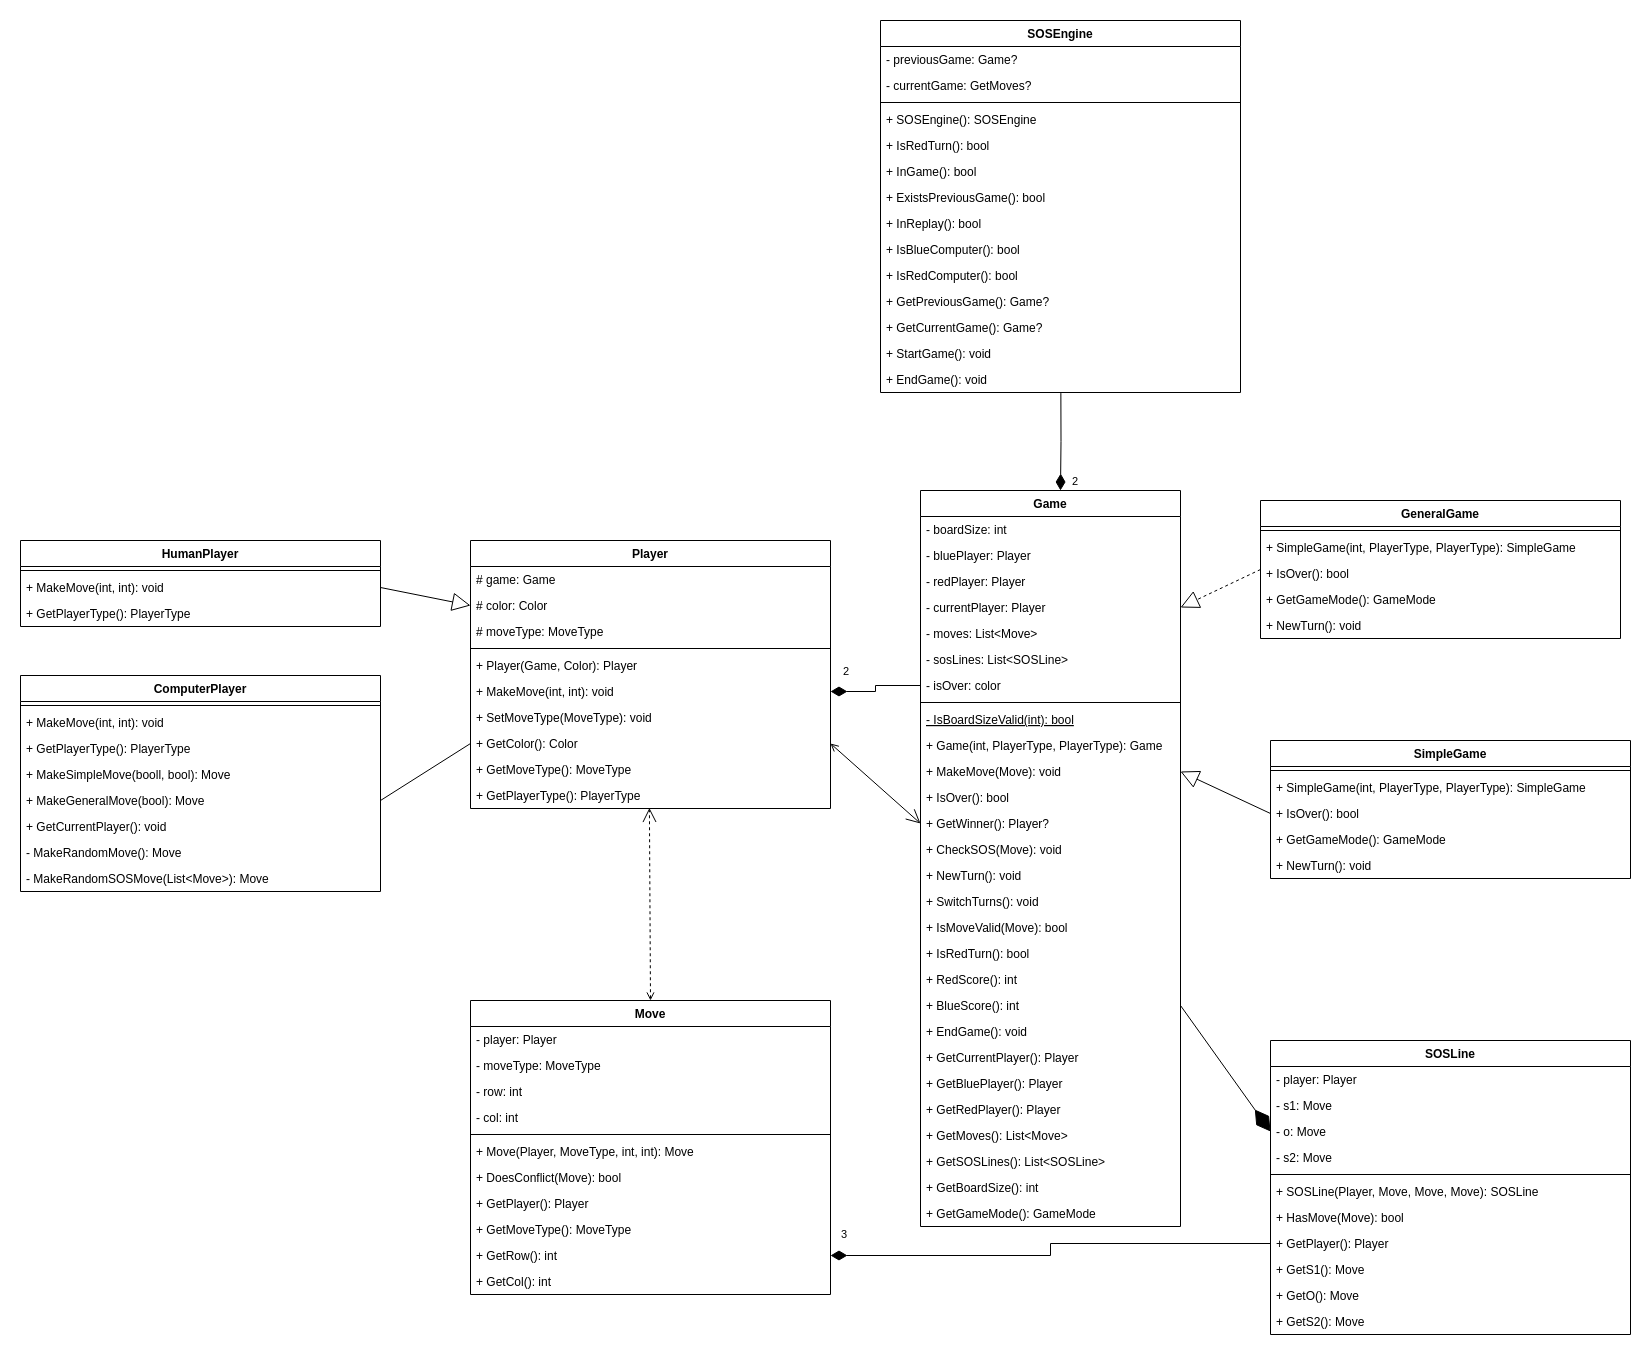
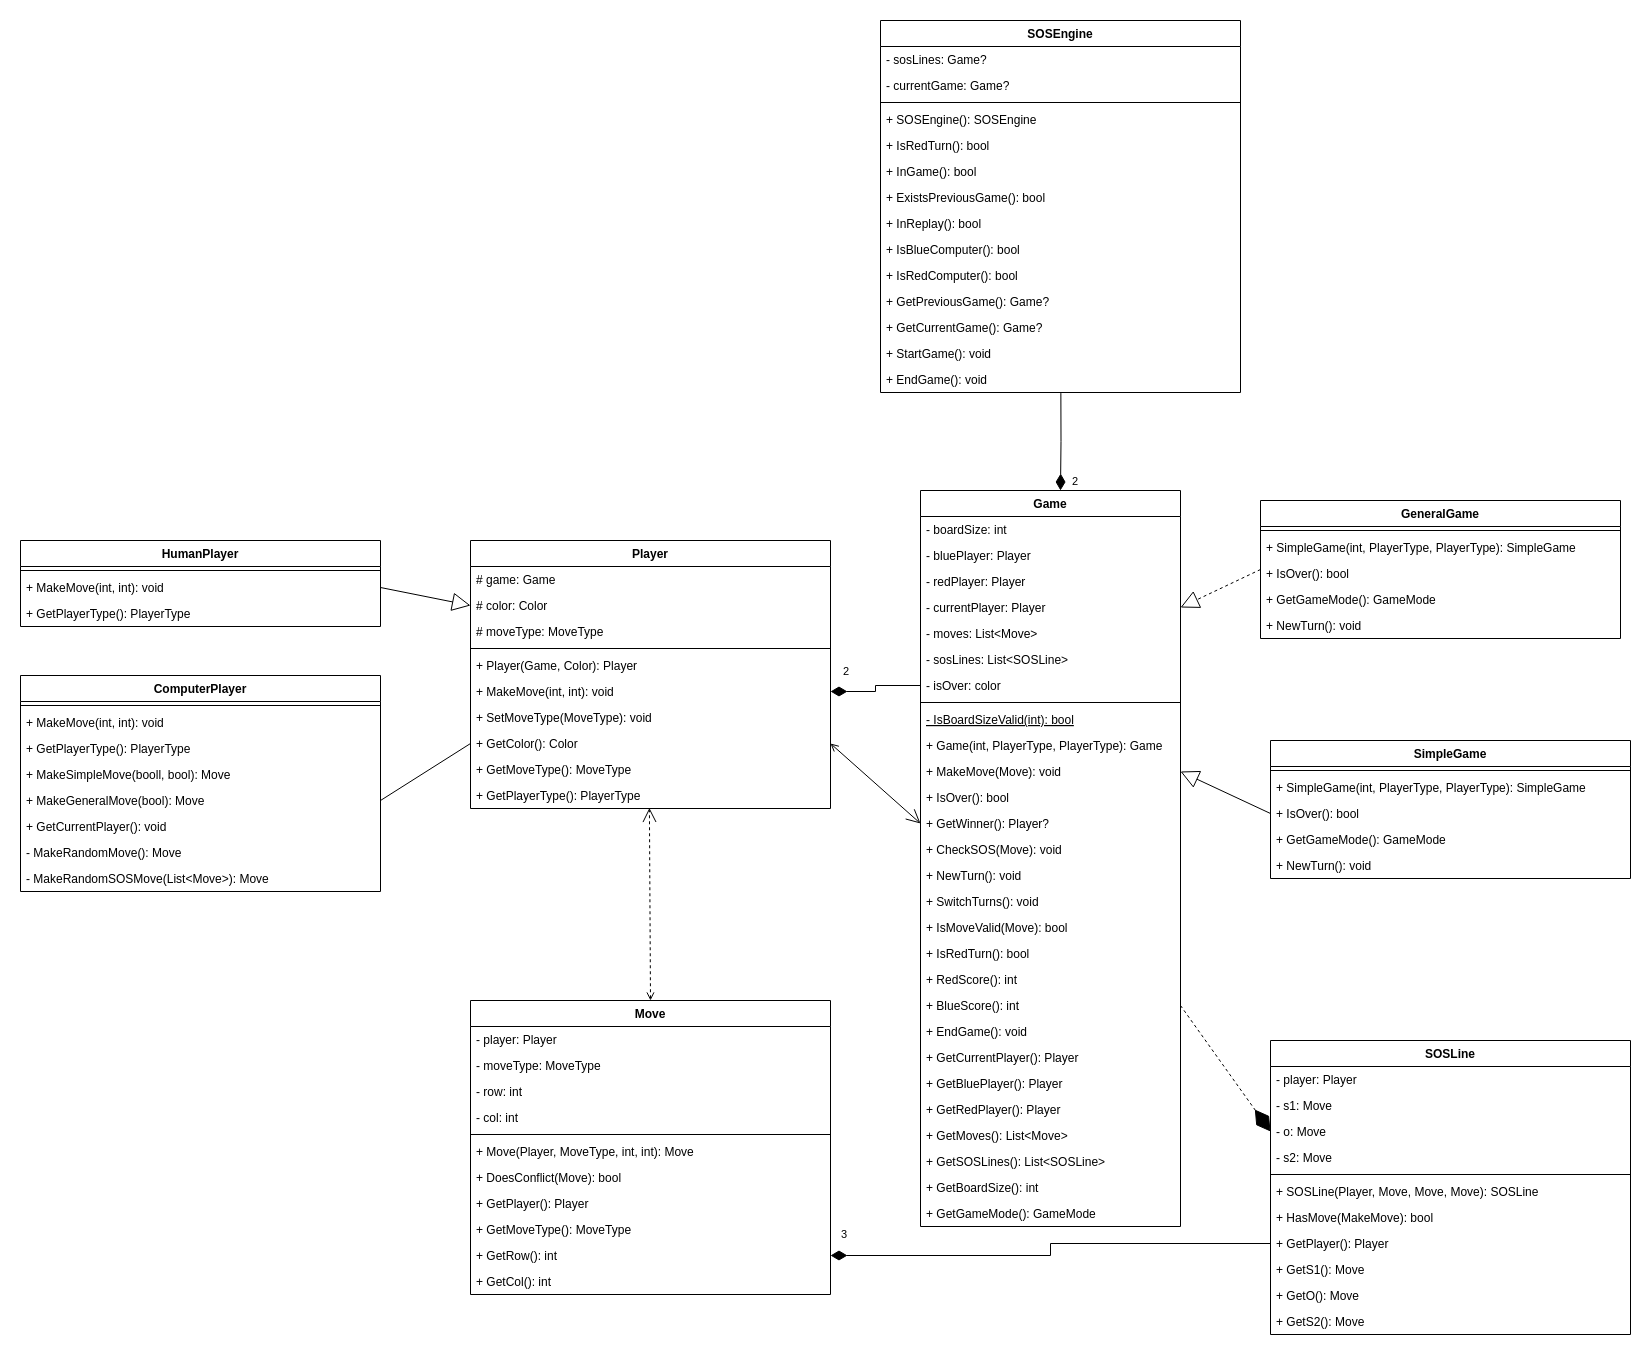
node "- previousGame: Game?": label "- previousGame: Game?" -> "- sosLines: Game?"
node "- currentGame: GetMoves?": label "- currentGame: GetMoves?" -> "- currentGame: Game?"
edge "+ BlueScore(): int" -> "- o: Move": style solid -> dashed
node "+ HasMove(Move): bool": label "+ HasMove(Move): bool" -> "+ HasMove(MakeMove): bool"
